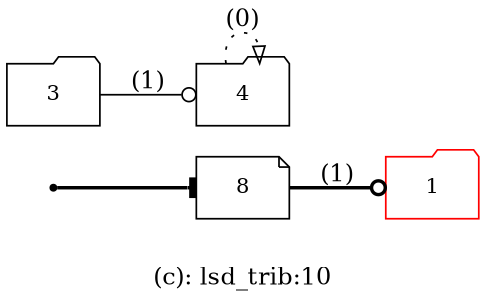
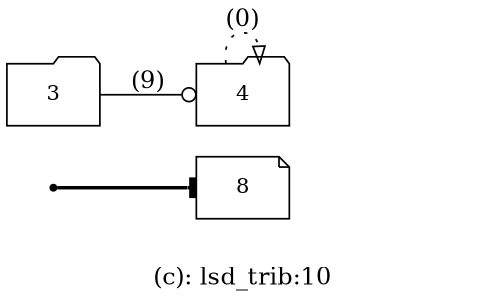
edge "3" -> "4": label "(1)" -> "(9)"
node "1": removed
